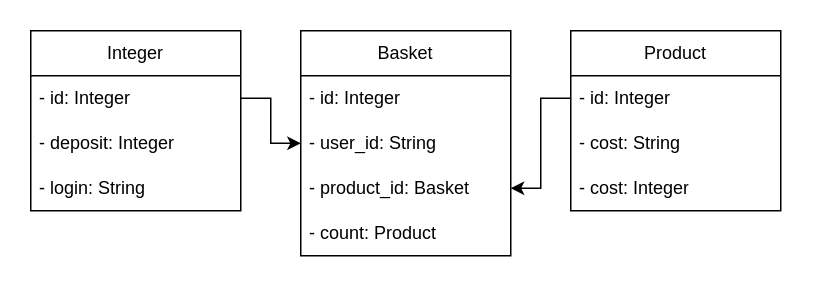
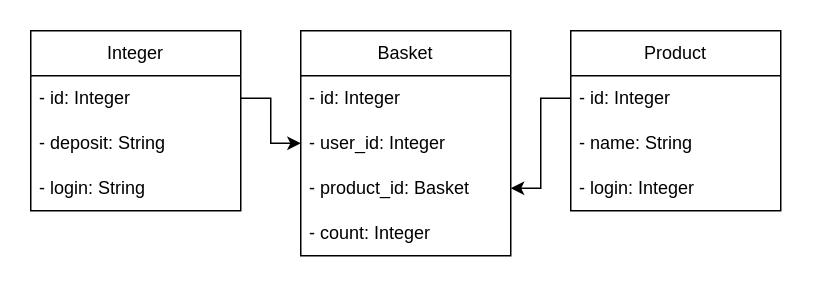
node "- deposit: Integer": label "- deposit: Integer" -> "- deposit: String"
node "- user_id: String": label "- user_id: String" -> "- user_id: Integer"
node "- cost: String": label "- cost: String" -> "- name: String"
node "- cost: Integer": label "- cost: Integer" -> "- login: Integer"
node "- count: Product": label "- count: Product" -> "- count: Integer"
